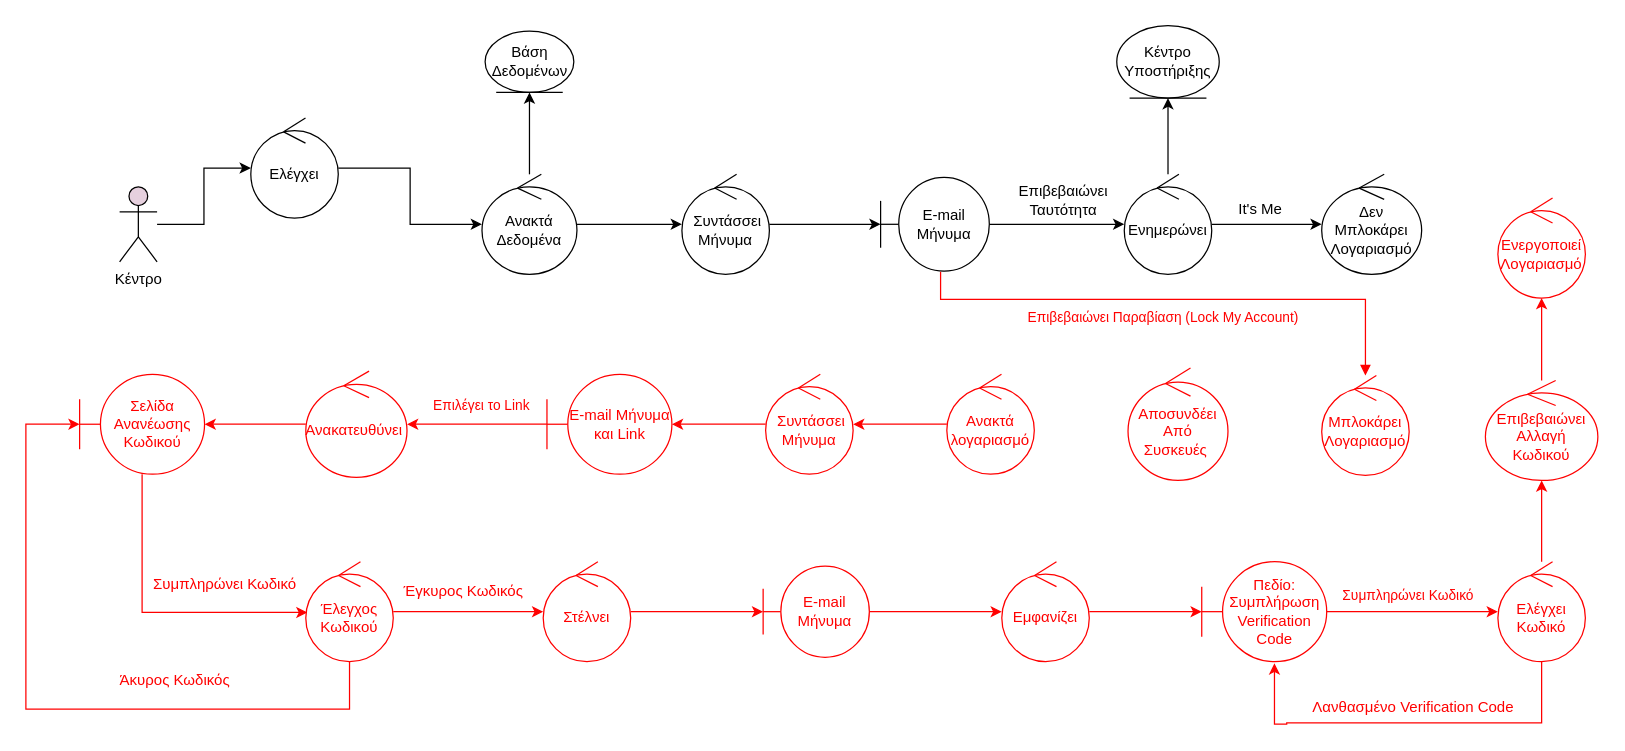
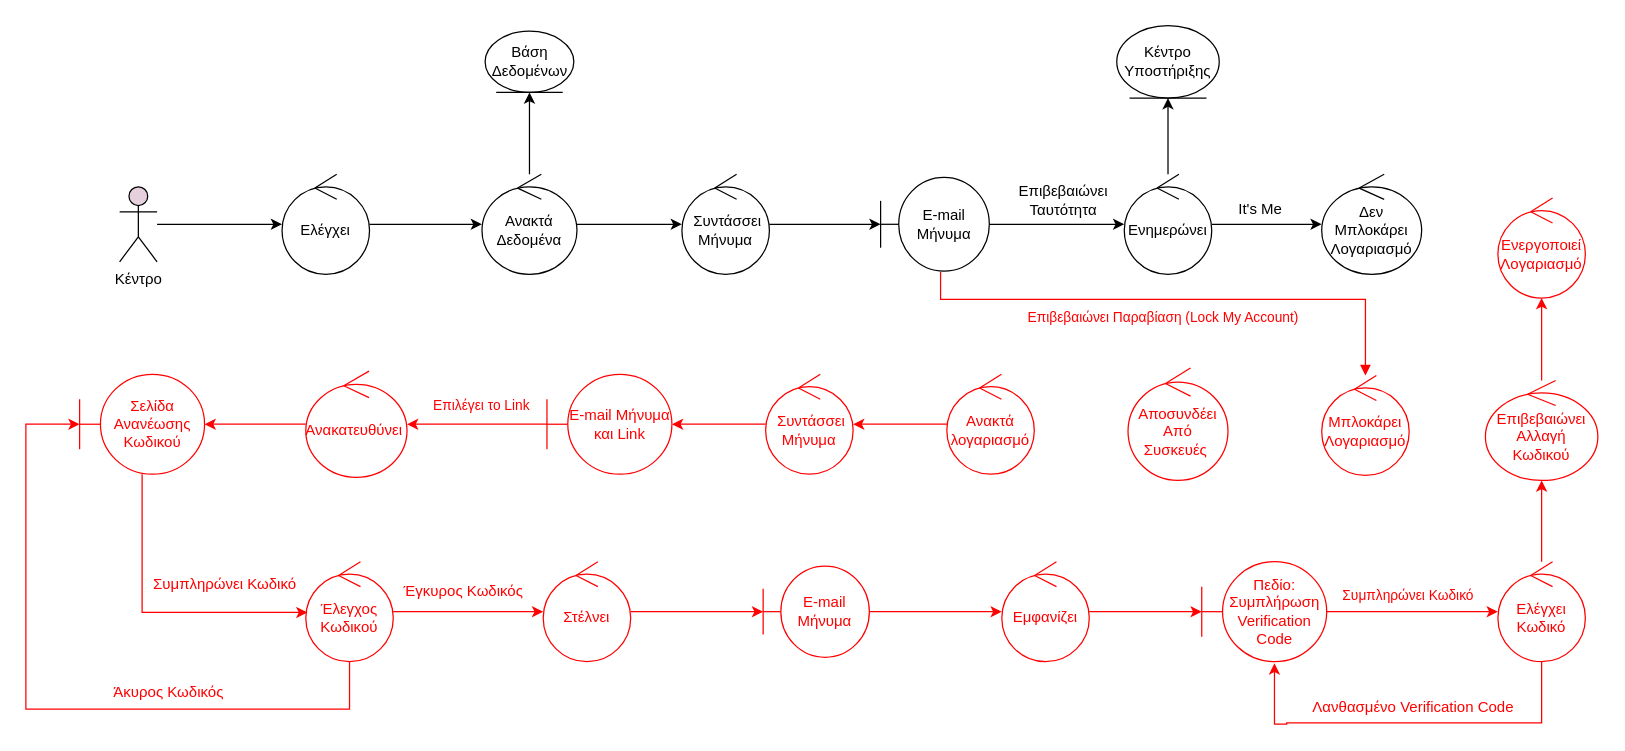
node "Ελέγχει": moved (294, 168) -> (326, 224)
node "Άκυρος Κωδικός": moved (174, 681) -> (168, 693)
